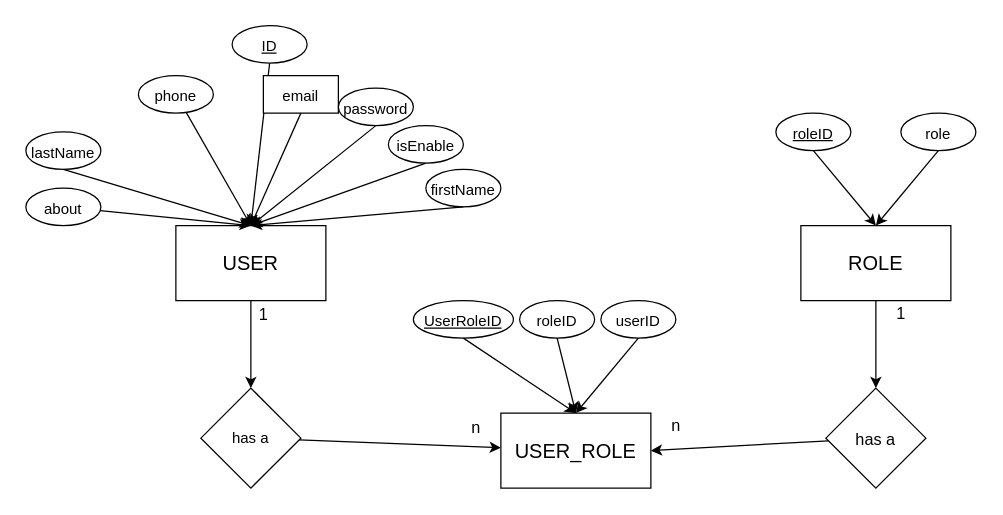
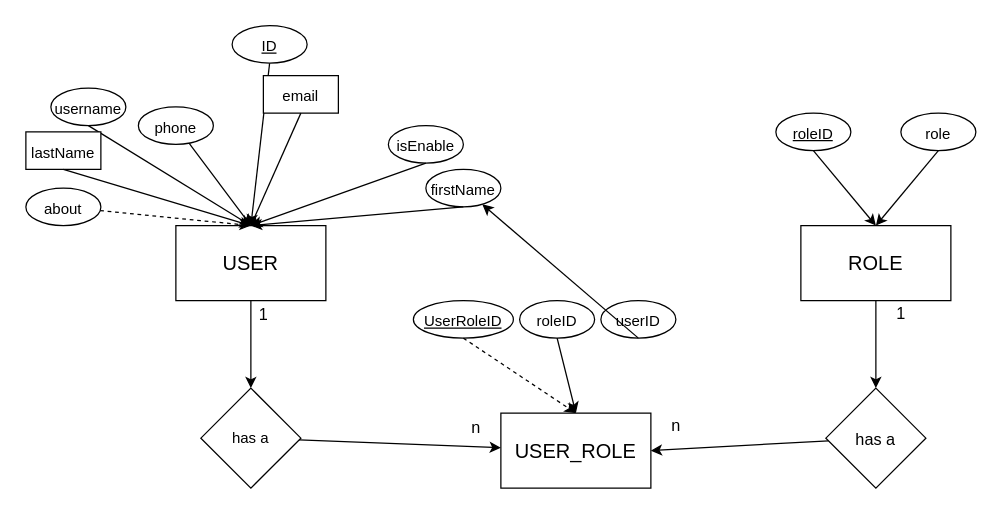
node "phone": moved (176, 94) -> (176, 126)
node "username": added
node "password": removed
node "lastName": shape ellipse -> rectangle
edge "username" -> "USER": added
edge "password" -> "USER": removed
edge "email" -> "USER": arrowhead classic -> diamond
edge "about" -> "USER": style solid -> dashed
edge "userID" -> "USER_ROLE": now "userID" -> "firstName"
edge "UserRoleID" -> "USER_ROLE": style solid -> dashed
